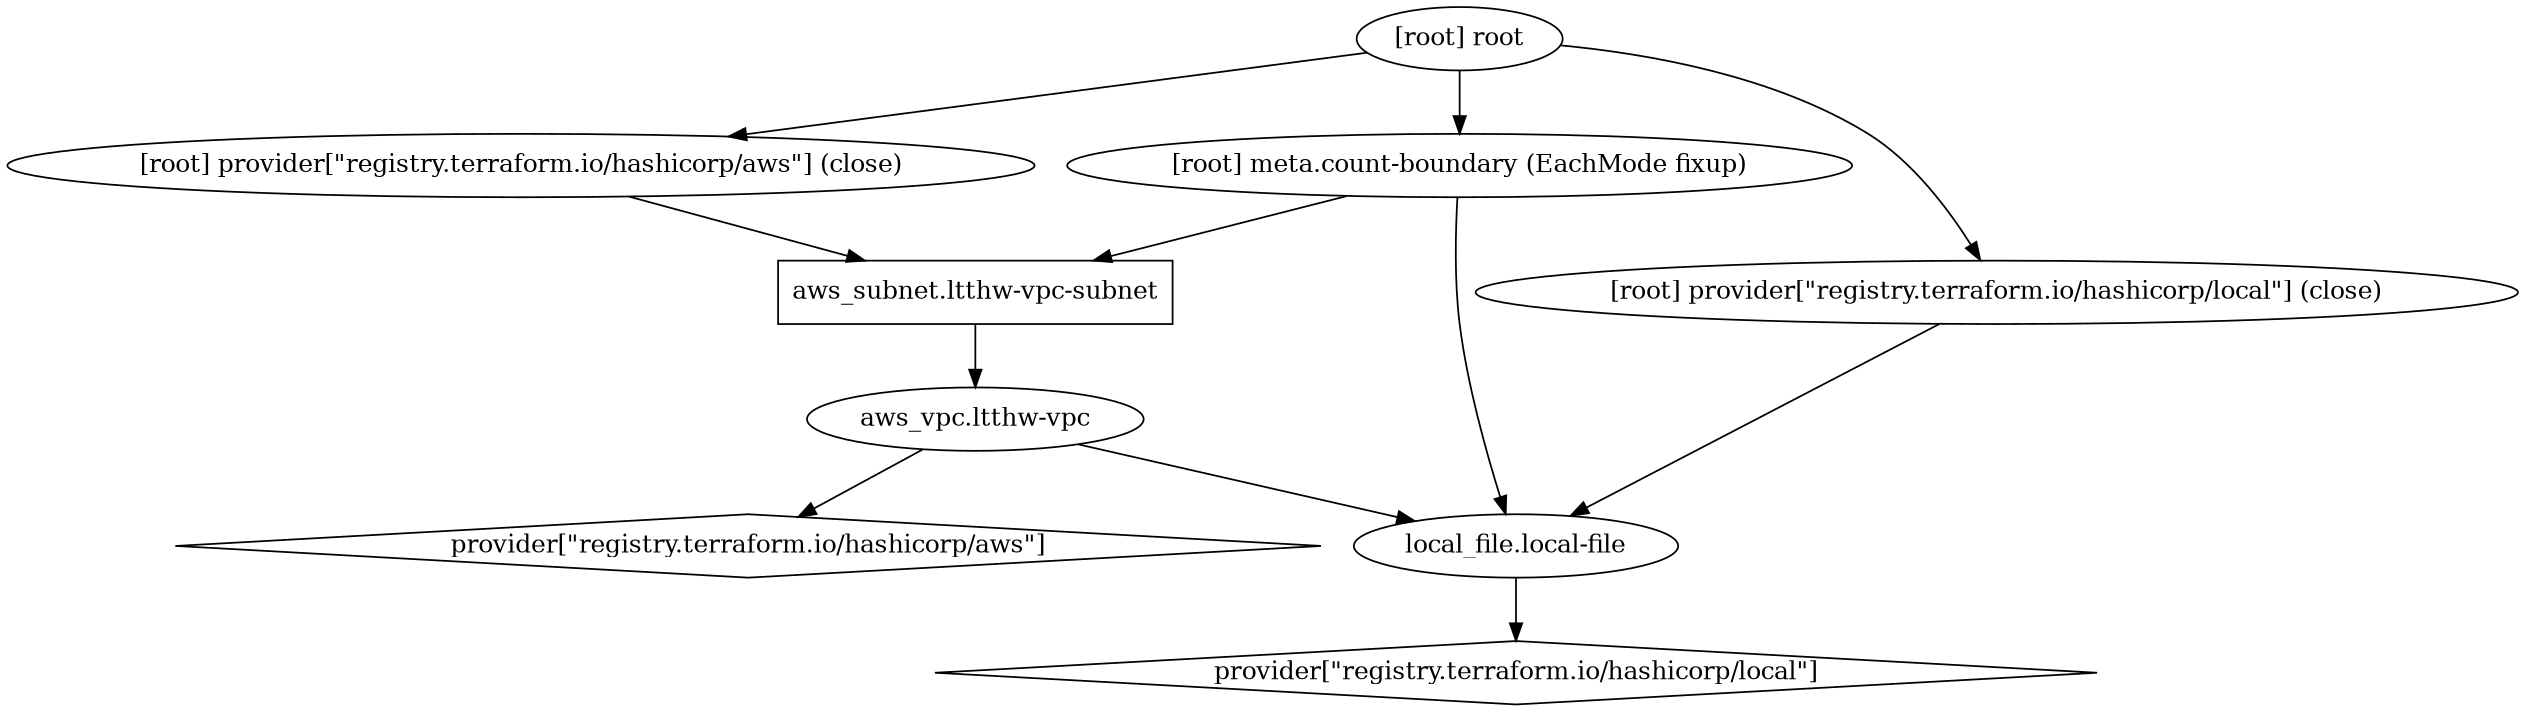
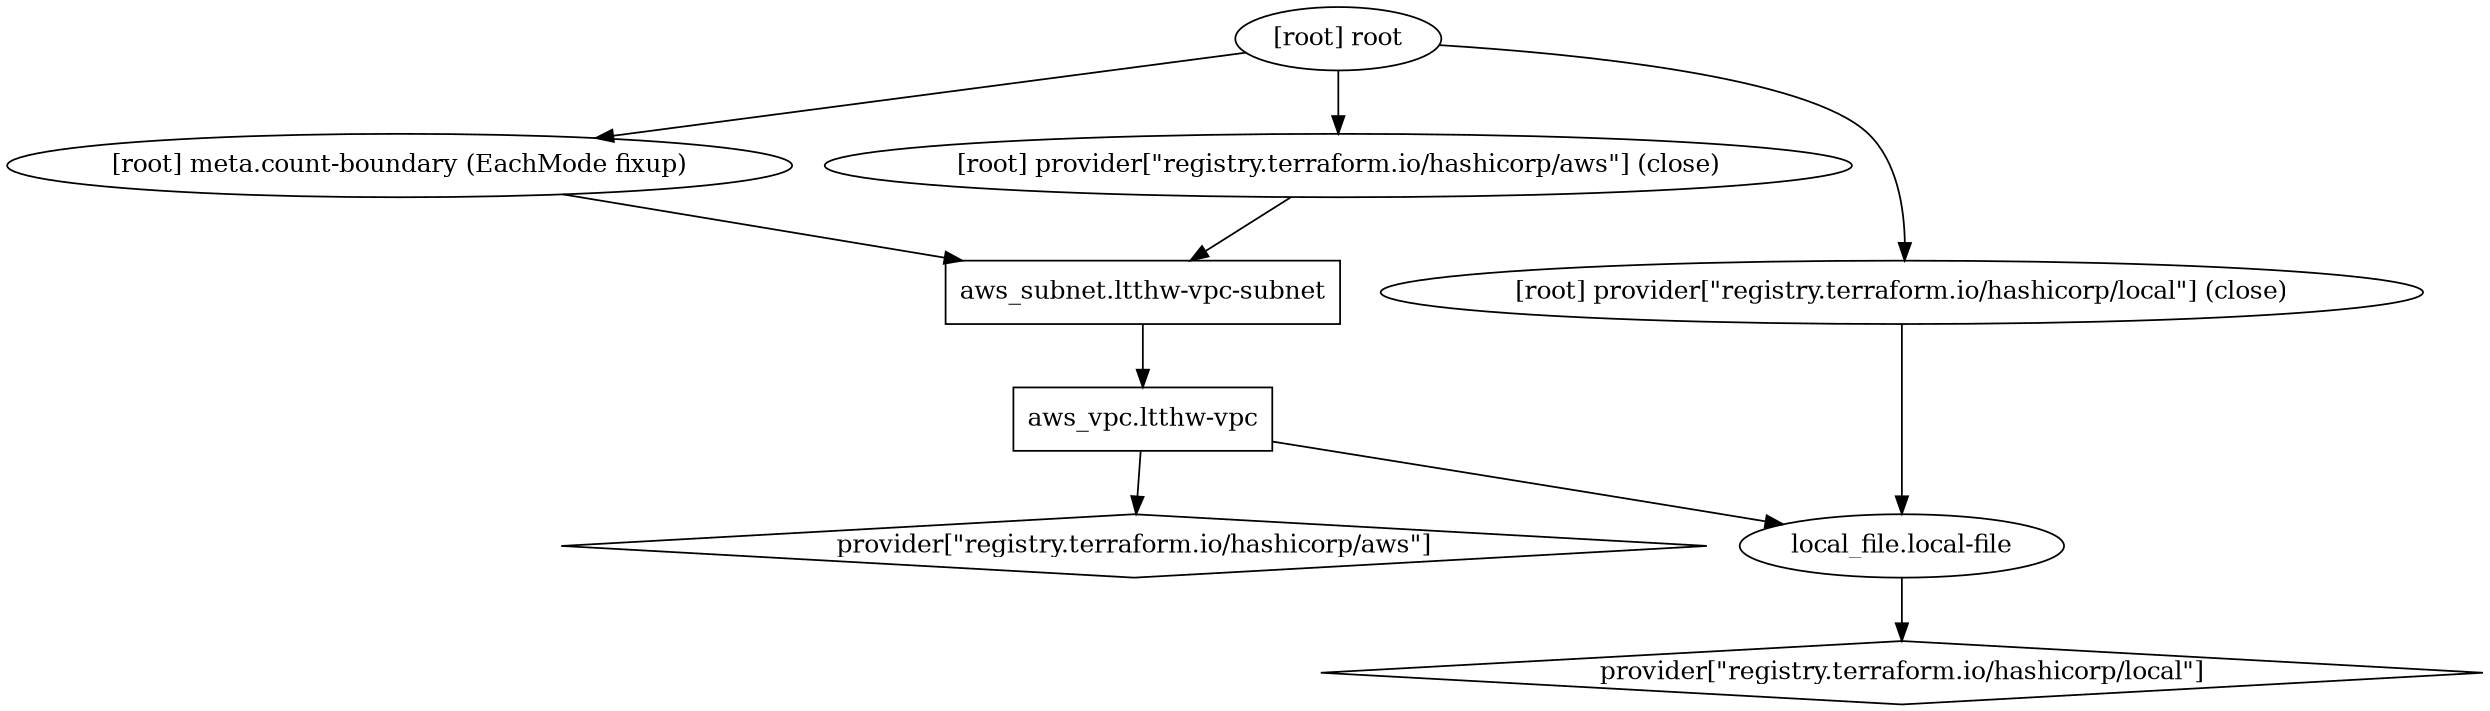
edge "[root] meta.count-boundary (EachMode fixup)" -> "local_file.local-file": removed
node "aws_vpc.ltthw-vpc": shape ellipse -> box
